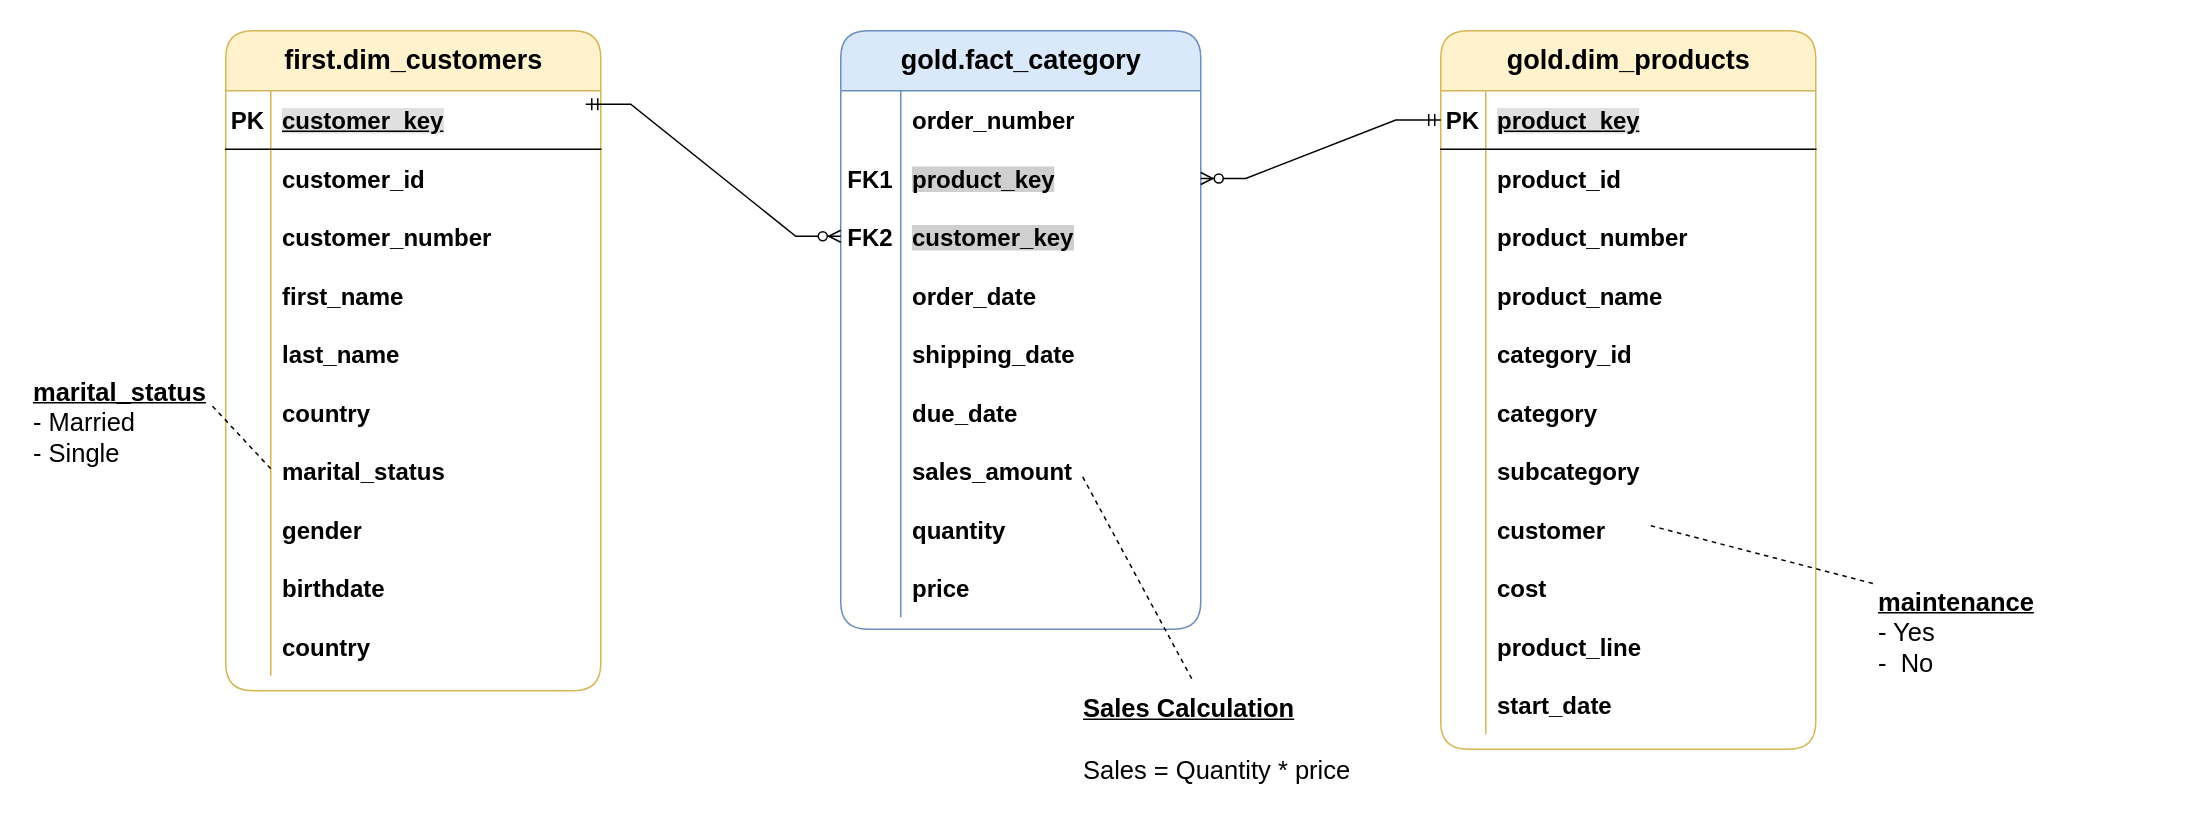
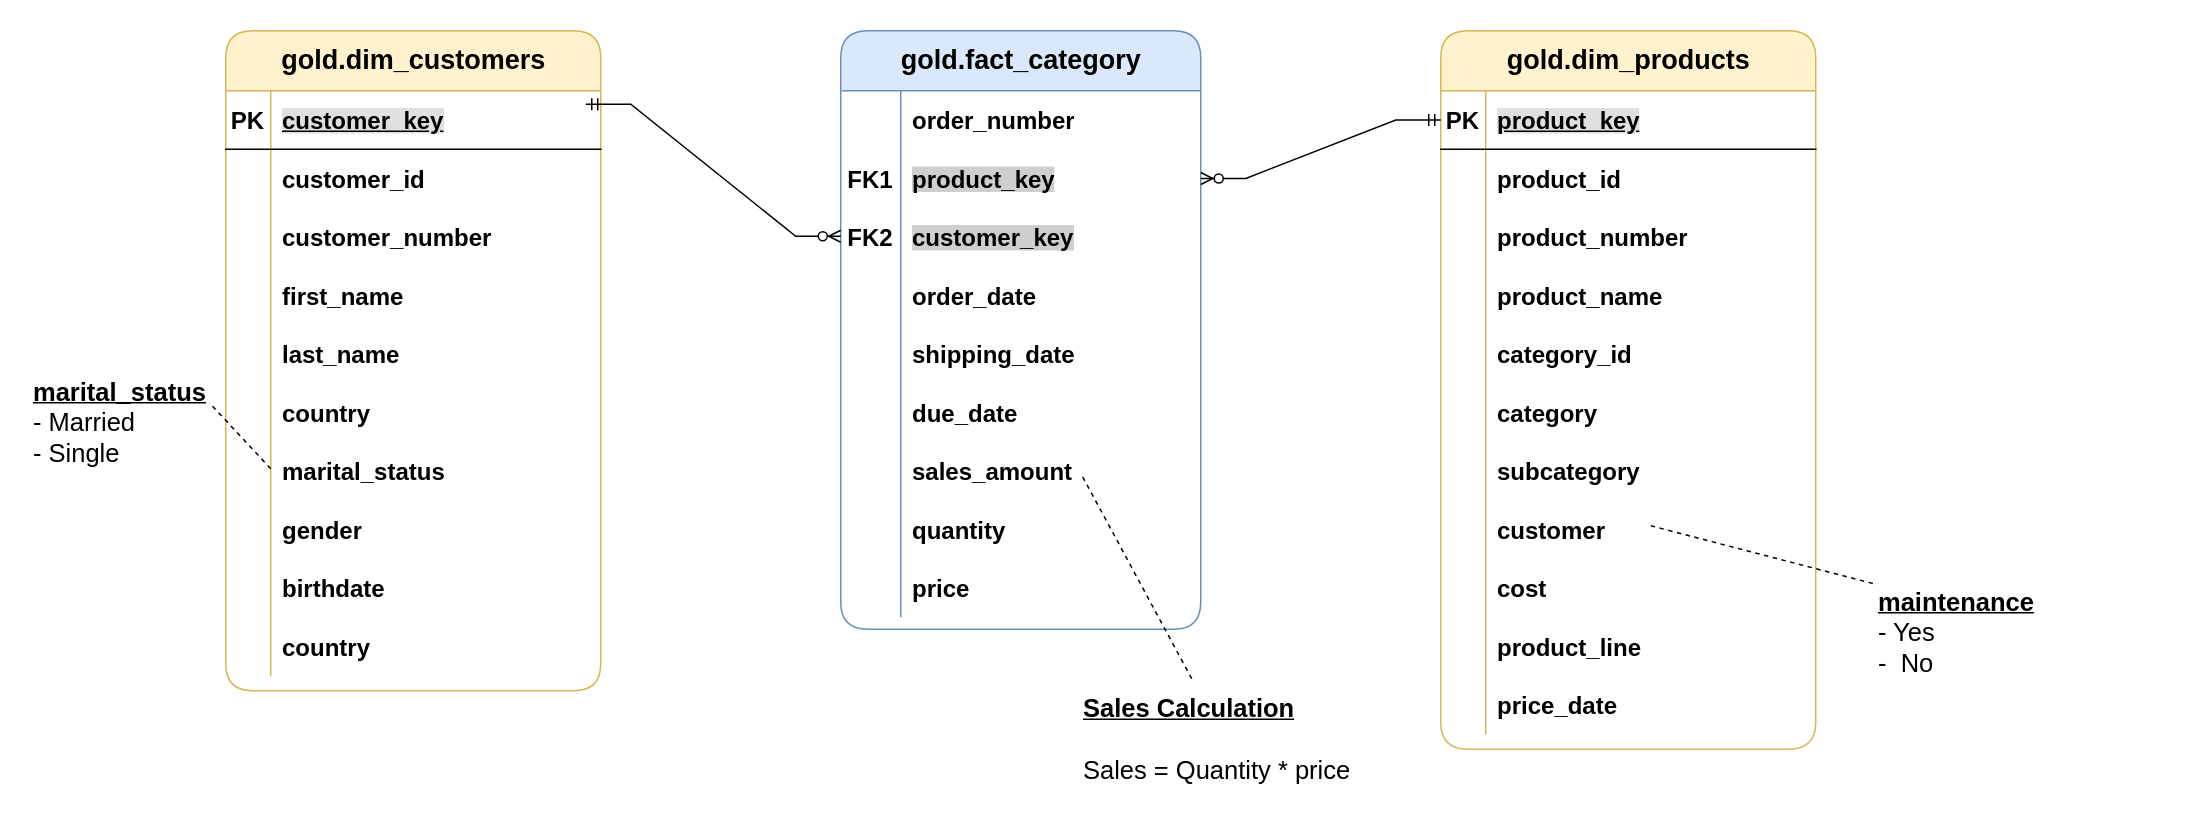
node "first.dim_customers": label "first.dim_customers" -> "gold.dim_customers"
node "start_date": label "start_date" -> "price_date"
